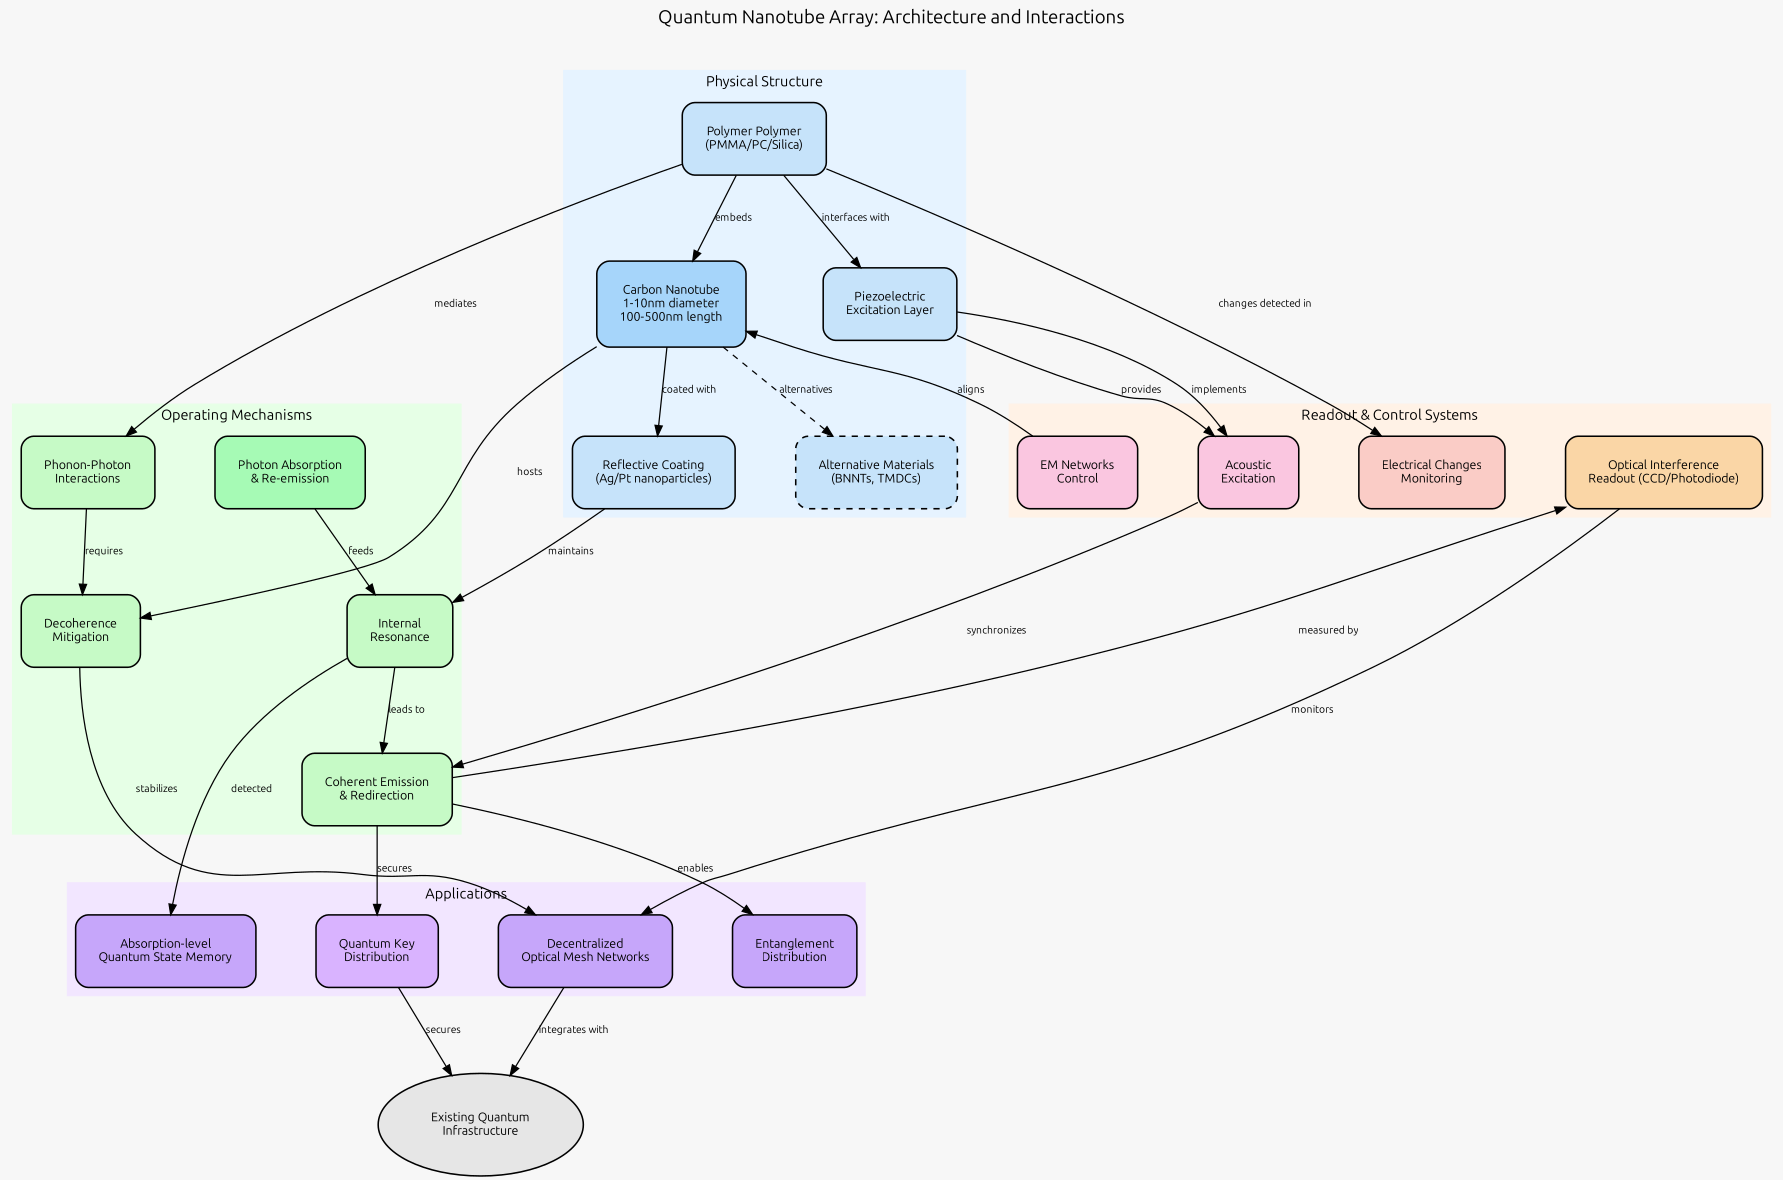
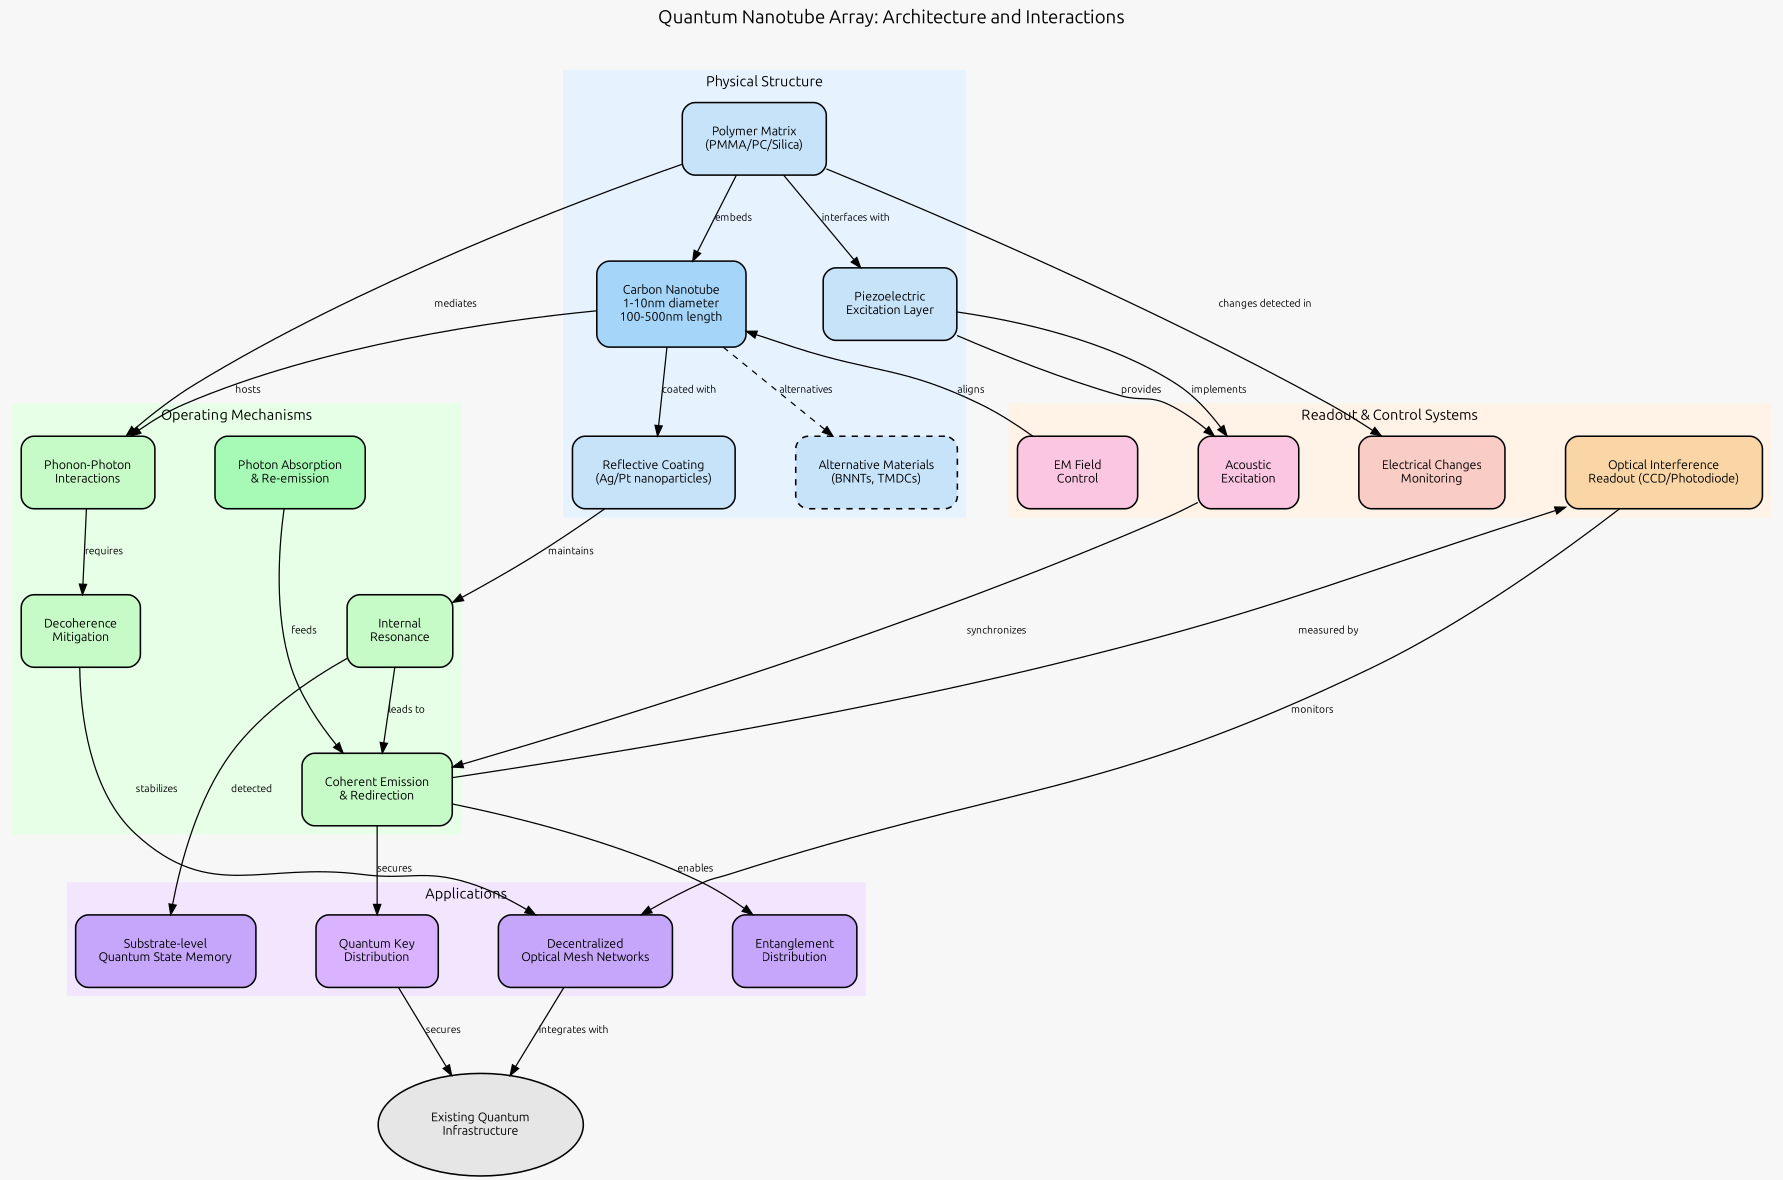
node "Polymer Polymer (PMMA/PC/Silica)": label "Polymer Polymer (PMMA/PC/Silica)" -> "Polymer Matrix (PMMA/PC/Silica)"
node "EM Networks Control": label "EM Networks Control" -> "EM Field Control"
edge "Carbon Nanotube 1-10nm diameter 100-500nm length" -> "Decoherence Mitigation": now "Carbon Nanotube 1-10nm diameter 100-500nm length" -> "Phonon-Photon Interactions"
edge "Photon Absorption & Re-emission" -> "Internal Resonance": now "Photon Absorption & Re-emission" -> "Coherent Emission & Redirection"
node "Absorption-level Quantum State Memory": label "Absorption-level Quantum State Memory" -> "Substrate-level Quantum State Memory"
